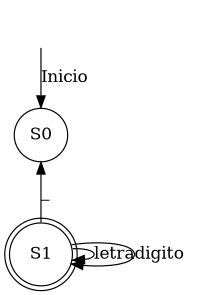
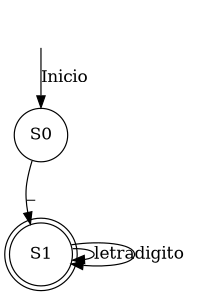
edge "S1" -> "S0": reversed
